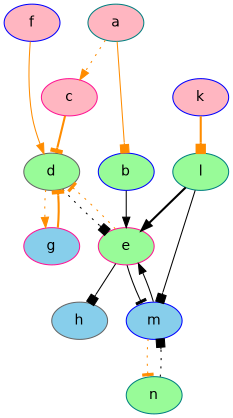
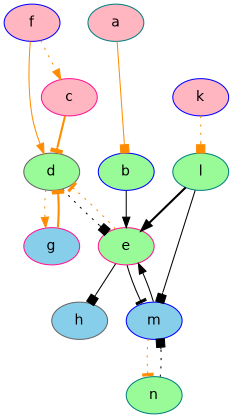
edge "a" -> "c": now "f" -> "c"
edge "k" -> "l": style bold -> dotted
